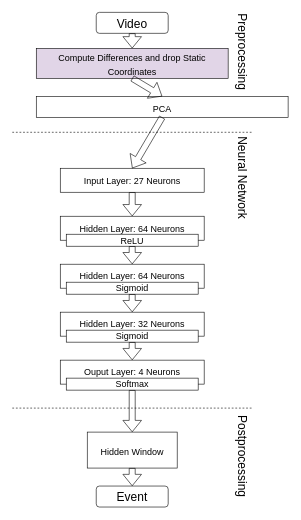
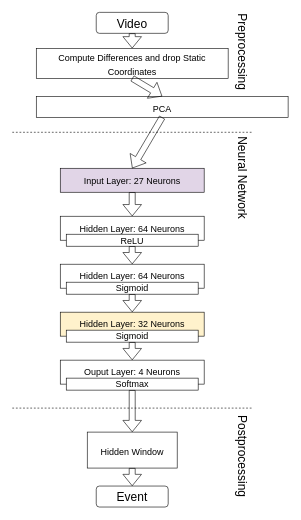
node "Compute Differences and drop Static Coordinates": fillcolor #e1d5e7 -> #ffffff
node "Input Layer: 27 Neurons": fillcolor #ffffff -> #e1d5e7
node "Hidden Layer: 32 Neurons": fillcolor #ffffff -> #fff2cc
